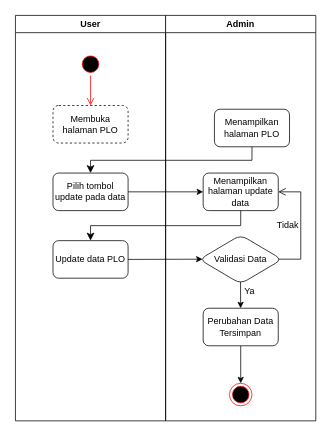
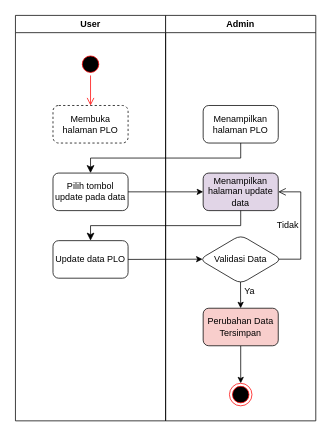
node "Menampilkan halaman PLO": moved (252, 128) -> (240, 124)
node "Menampilkan halaman update data": fillcolor #ffffff -> #e1d5e7
node "Perubahan Data Tersimpan": fillcolor #ffffff -> #f8cecc
